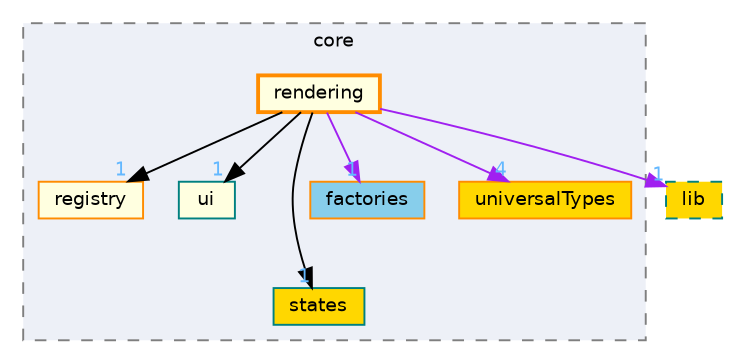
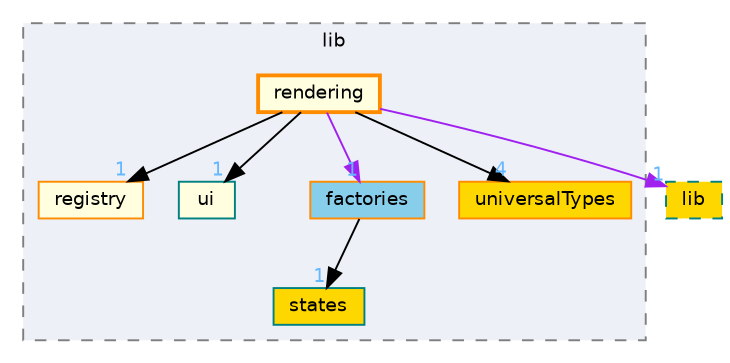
cluster "core": label "core" -> "lib"
edge "rendering" -> "universalTypes": color purple -> black
edge "rendering" -> "states": now "factories" -> "states"
